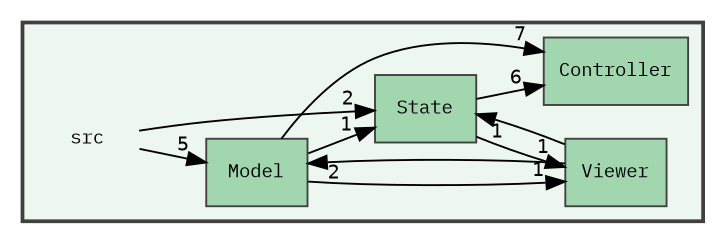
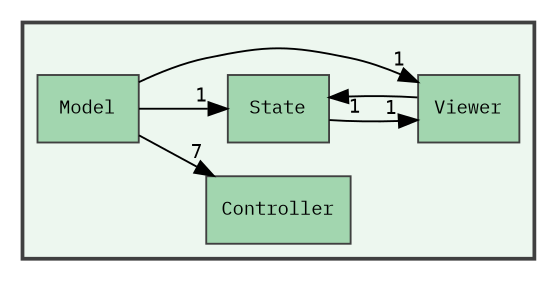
edge "State" -> "Controller": removed
node "src": removed
edge "Viewer" -> "Model": removed
